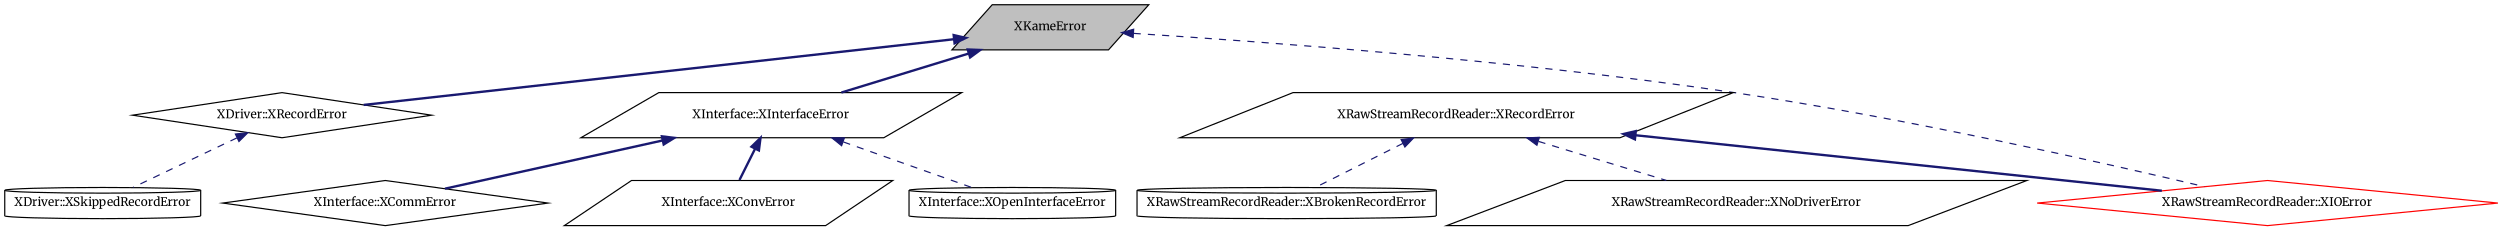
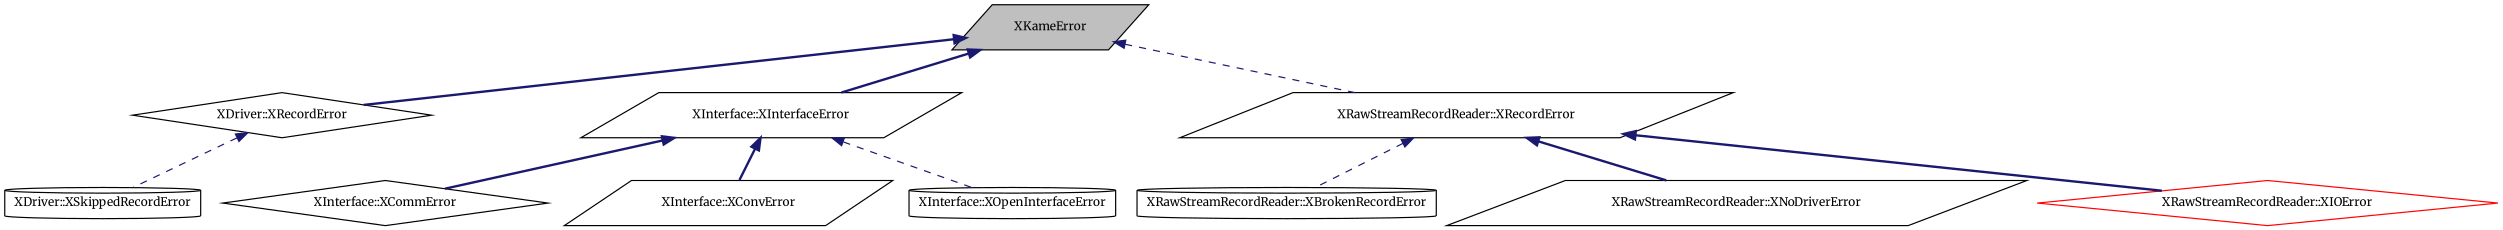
edge "XRawStreamRecordReader::XIOError" -> "XKameError": now "XRawStreamRecordReader::XRecordError" -> "XKameError"
edge "XRawStreamRecordReader::XNoDriverError" -> "XRawStreamRecordReader::XRecordError": style dashed -> bold
